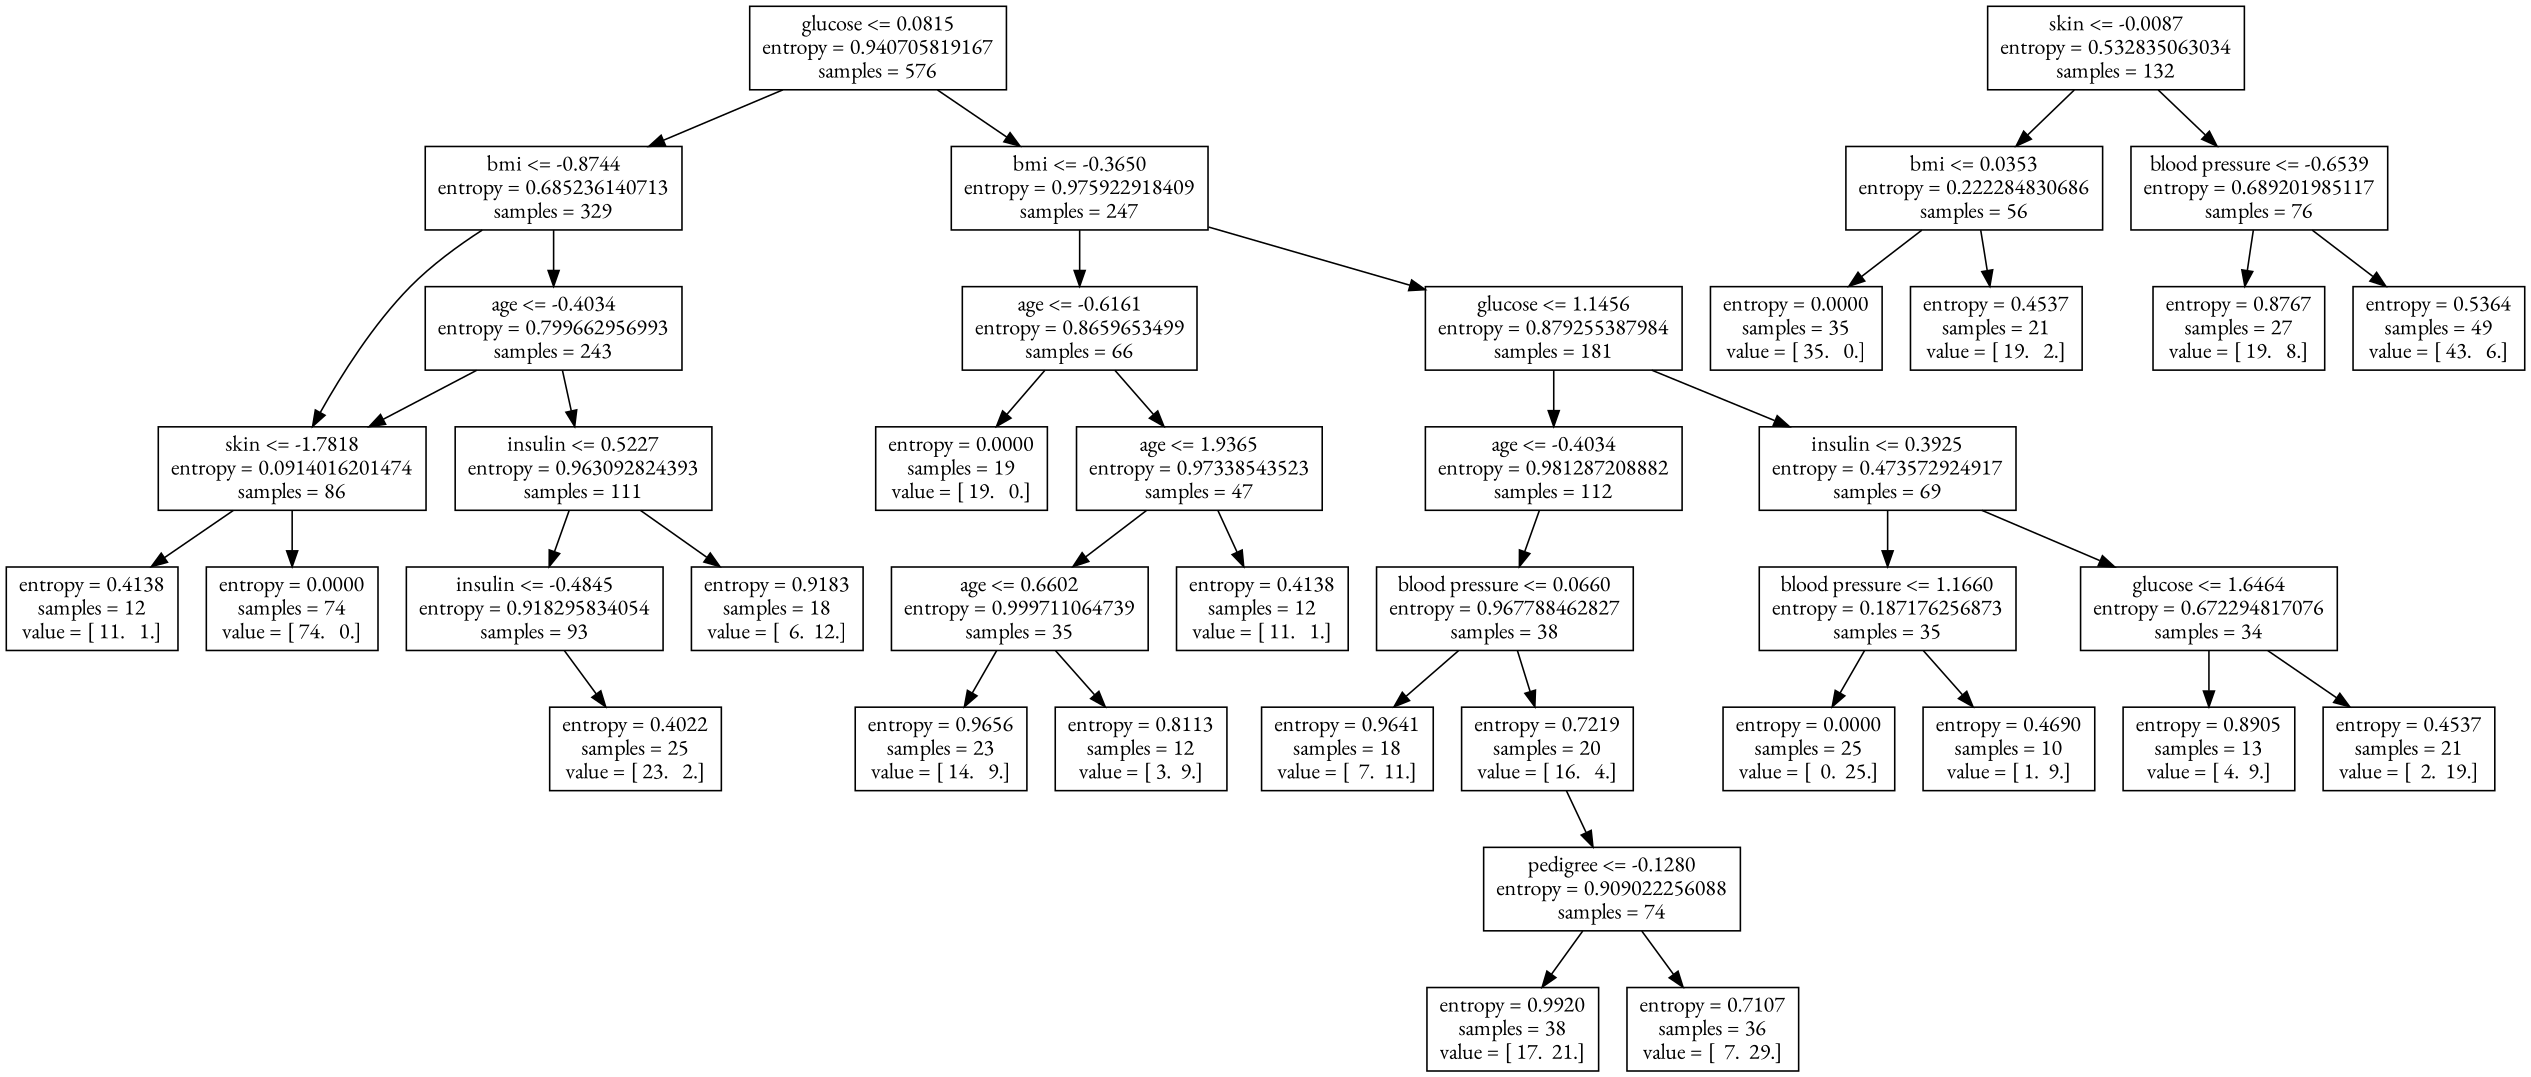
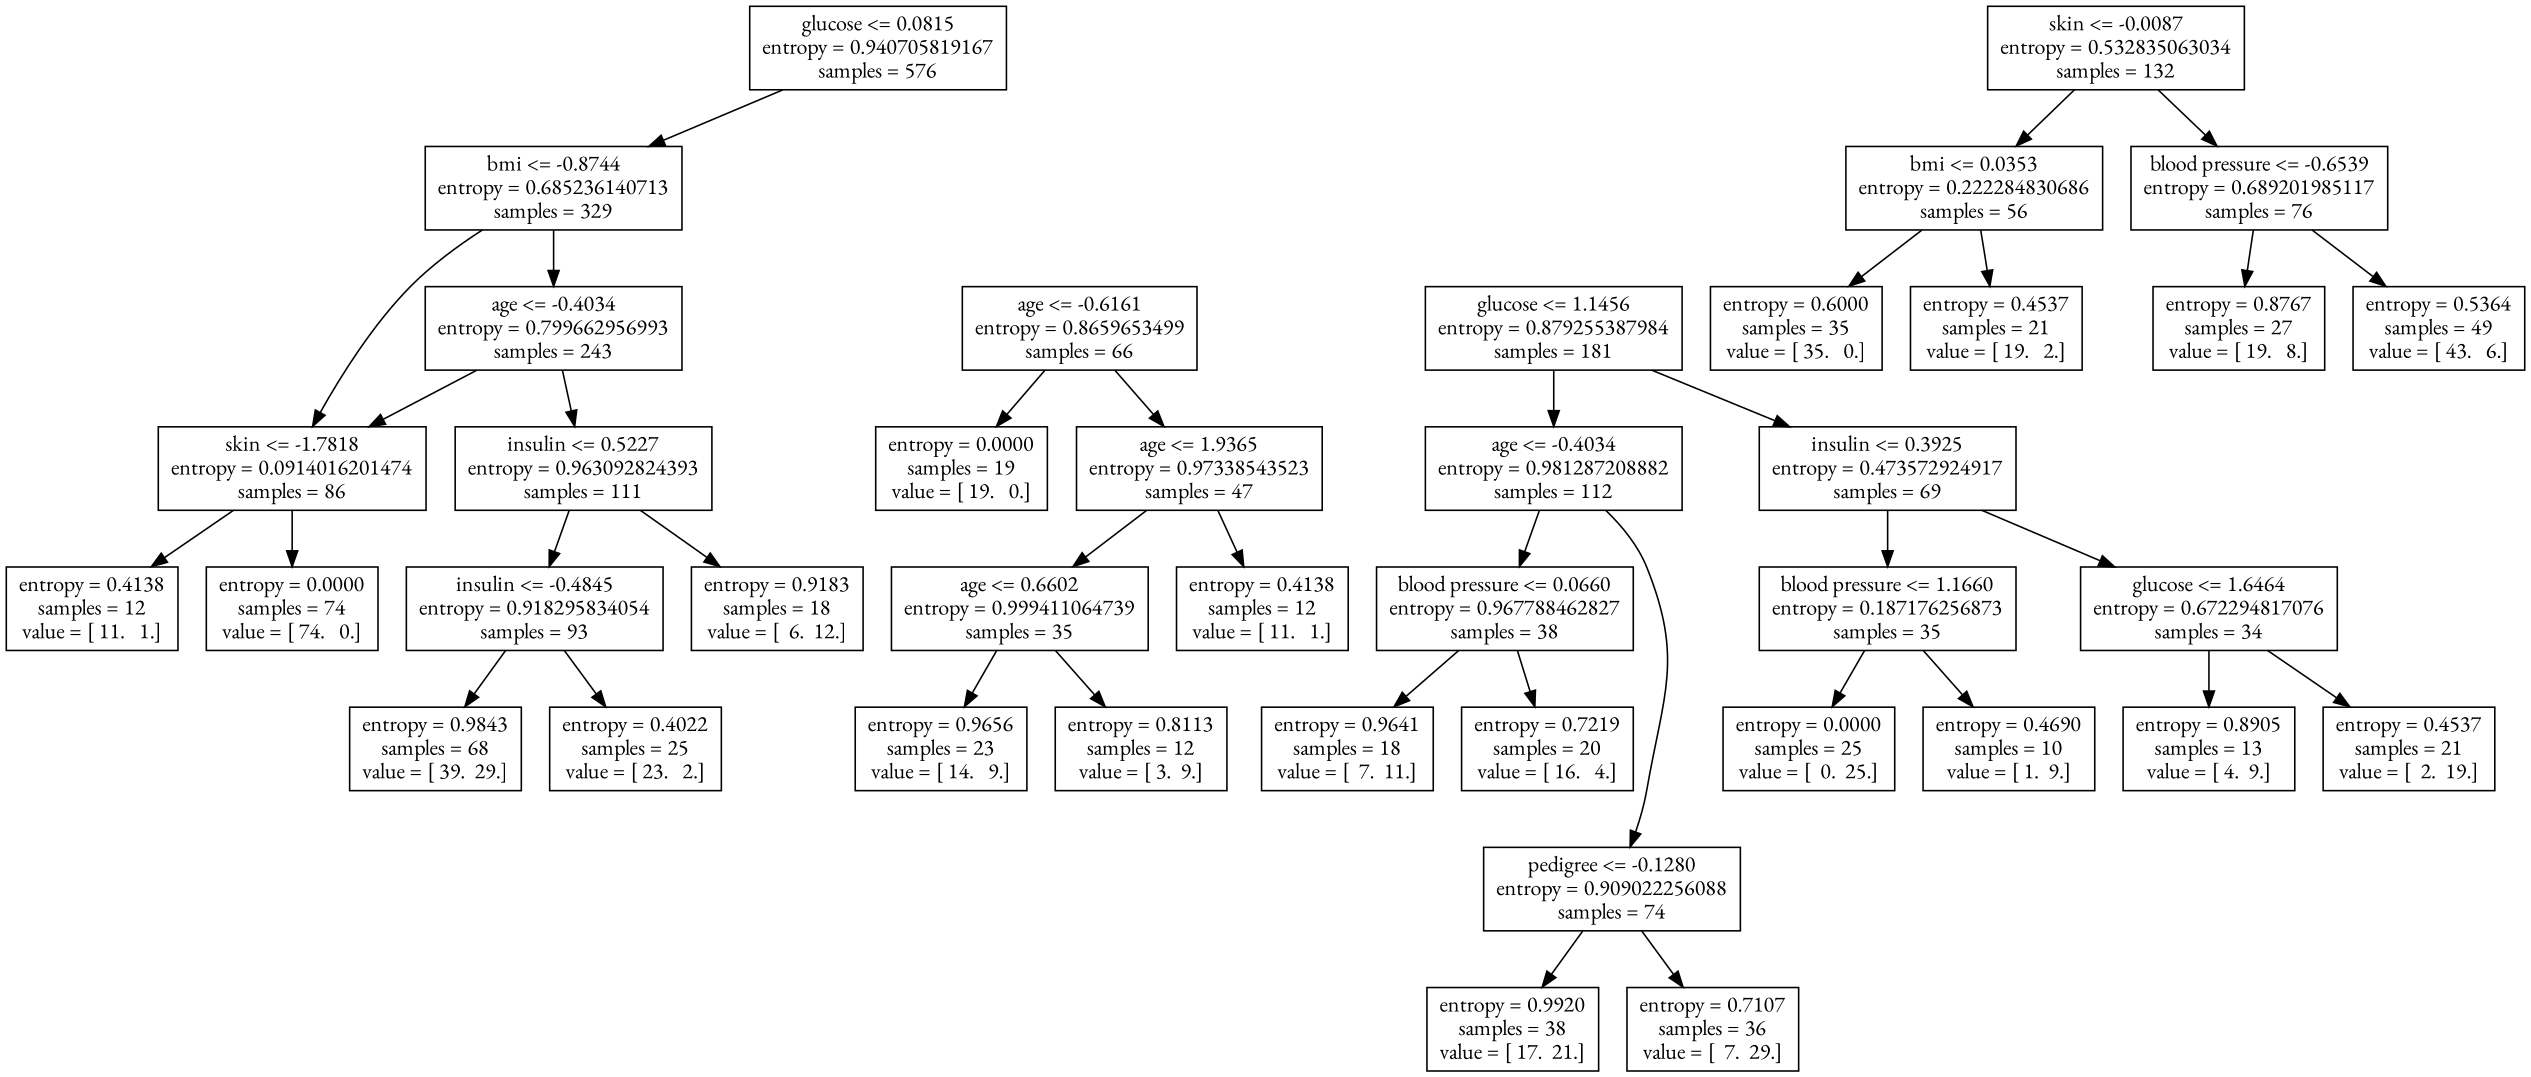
node "bmi <= -0.3650 entropy = 0.975922918409 samples = 247": removed
node "entropy = 0.0000 samples = 35 value = [ 35.   0.]": label "entropy = 0.0000 samples = 35 value = [ 35.   0.]" -> "entropy = 0.6000 samples = 35 value = [ 35.   0.]"
node "age <= 0.6602 entropy = 0.999711064739 samples = 35": label "age <= 0.6602 entropy = 0.999711064739 samples = 35" -> "age <= 0.6602 entropy = 0.999411064739 samples = 35"
node "entropy = 0.9843 samples = 68 value = [ 39.  29.]": added
edge "entropy = 0.7219 samples = 20 value = [ 16.   4.]" -> "pedigree <= -0.1280 entropy = 0.909022256088 samples = 74": now "age <= -0.4034 entropy = 0.981287208882 samples = 112" -> "pedigree <= -0.1280 entropy = 0.909022256088 samples = 74"
